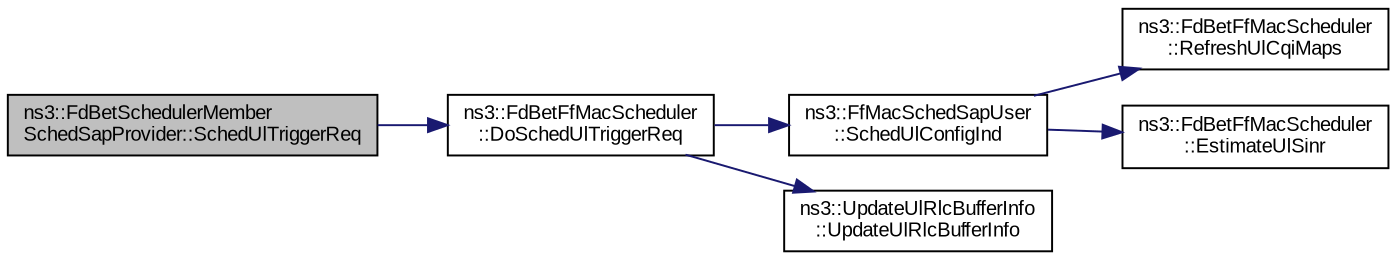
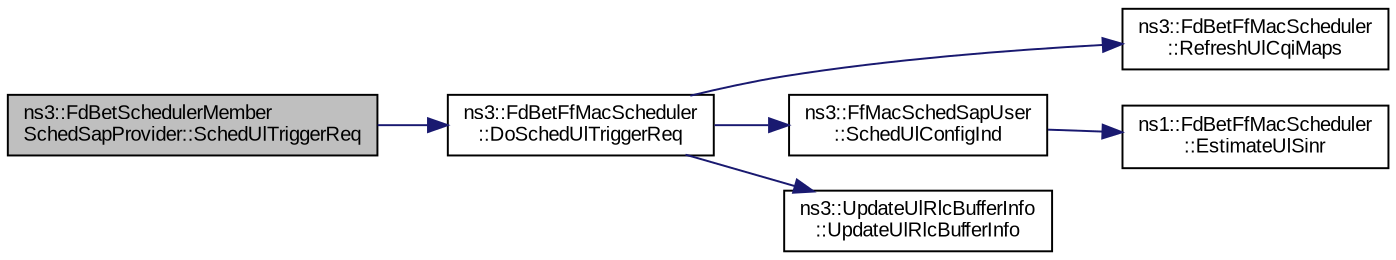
edge "ns3::FfMacSchedSapUser ::SchedUlConfigInd" -> "ns3::FdBetFfMacScheduler ::RefreshUlCqiMaps": now "ns3::FdBetFfMacScheduler ::DoSchedUlTriggerReq" -> "ns3::FdBetFfMacScheduler ::RefreshUlCqiMaps"
node "ns3::FdBetFfMacScheduler ::EstimateUlSinr": label "ns3::FdBetFfMacScheduler ::EstimateUlSinr" -> "ns1::FdBetFfMacScheduler ::EstimateUlSinr"
